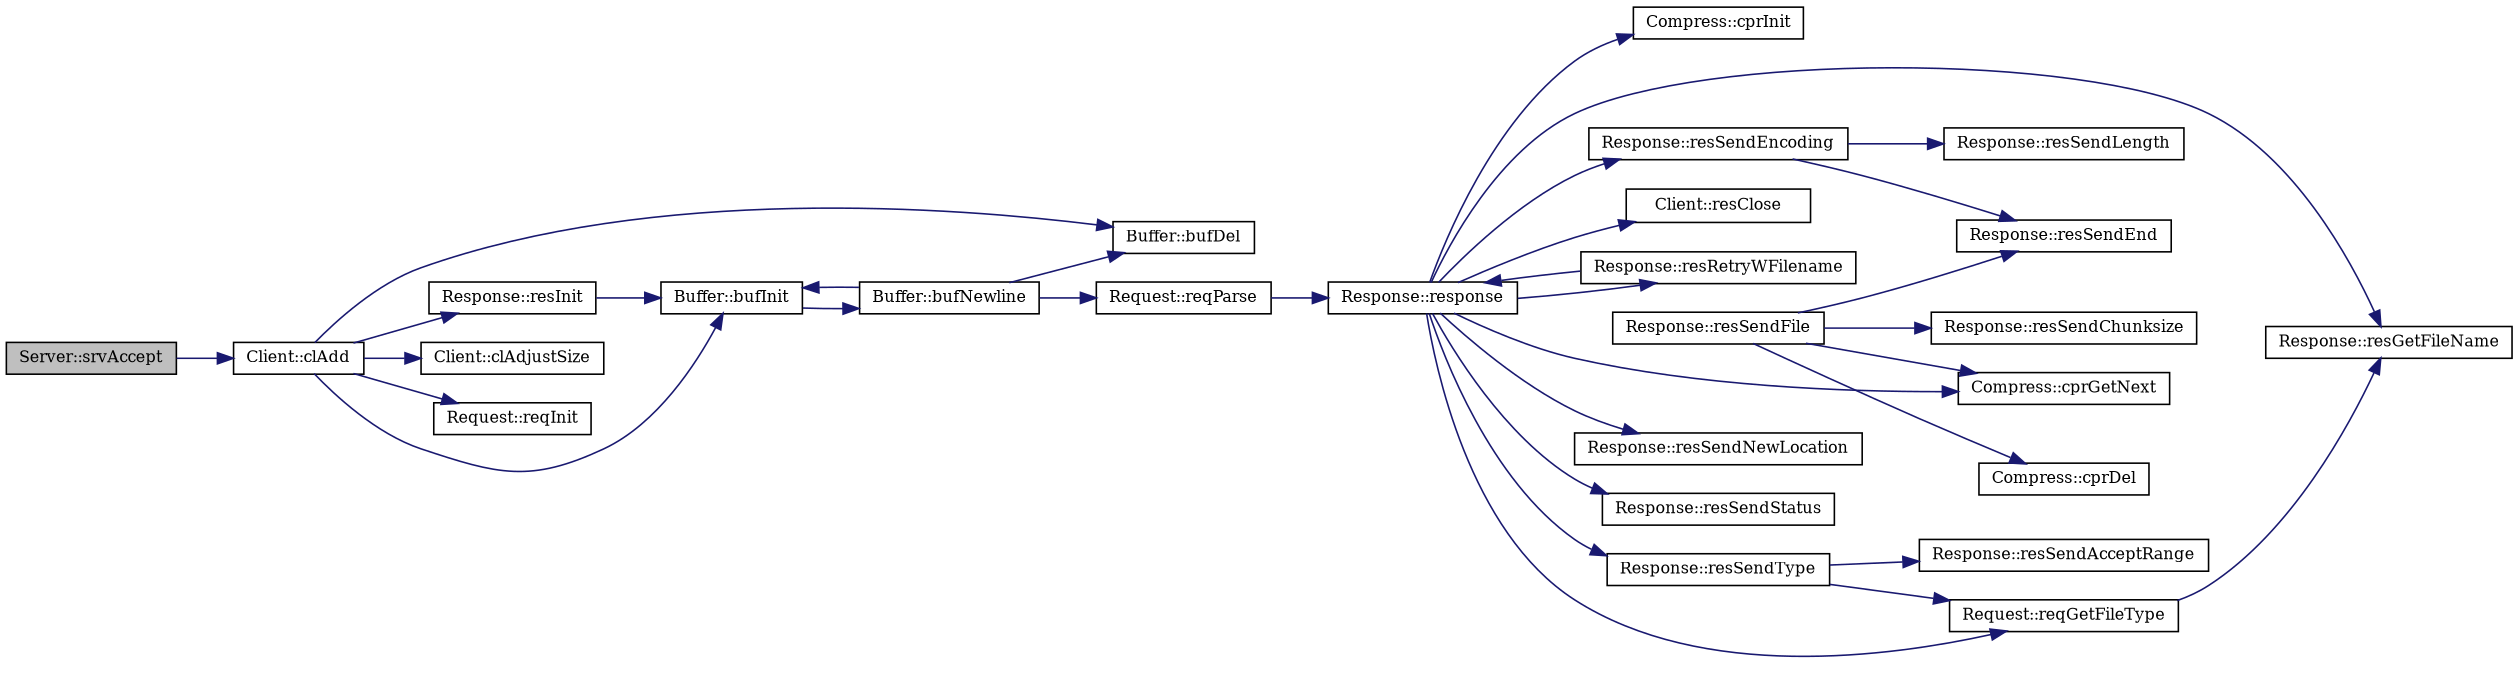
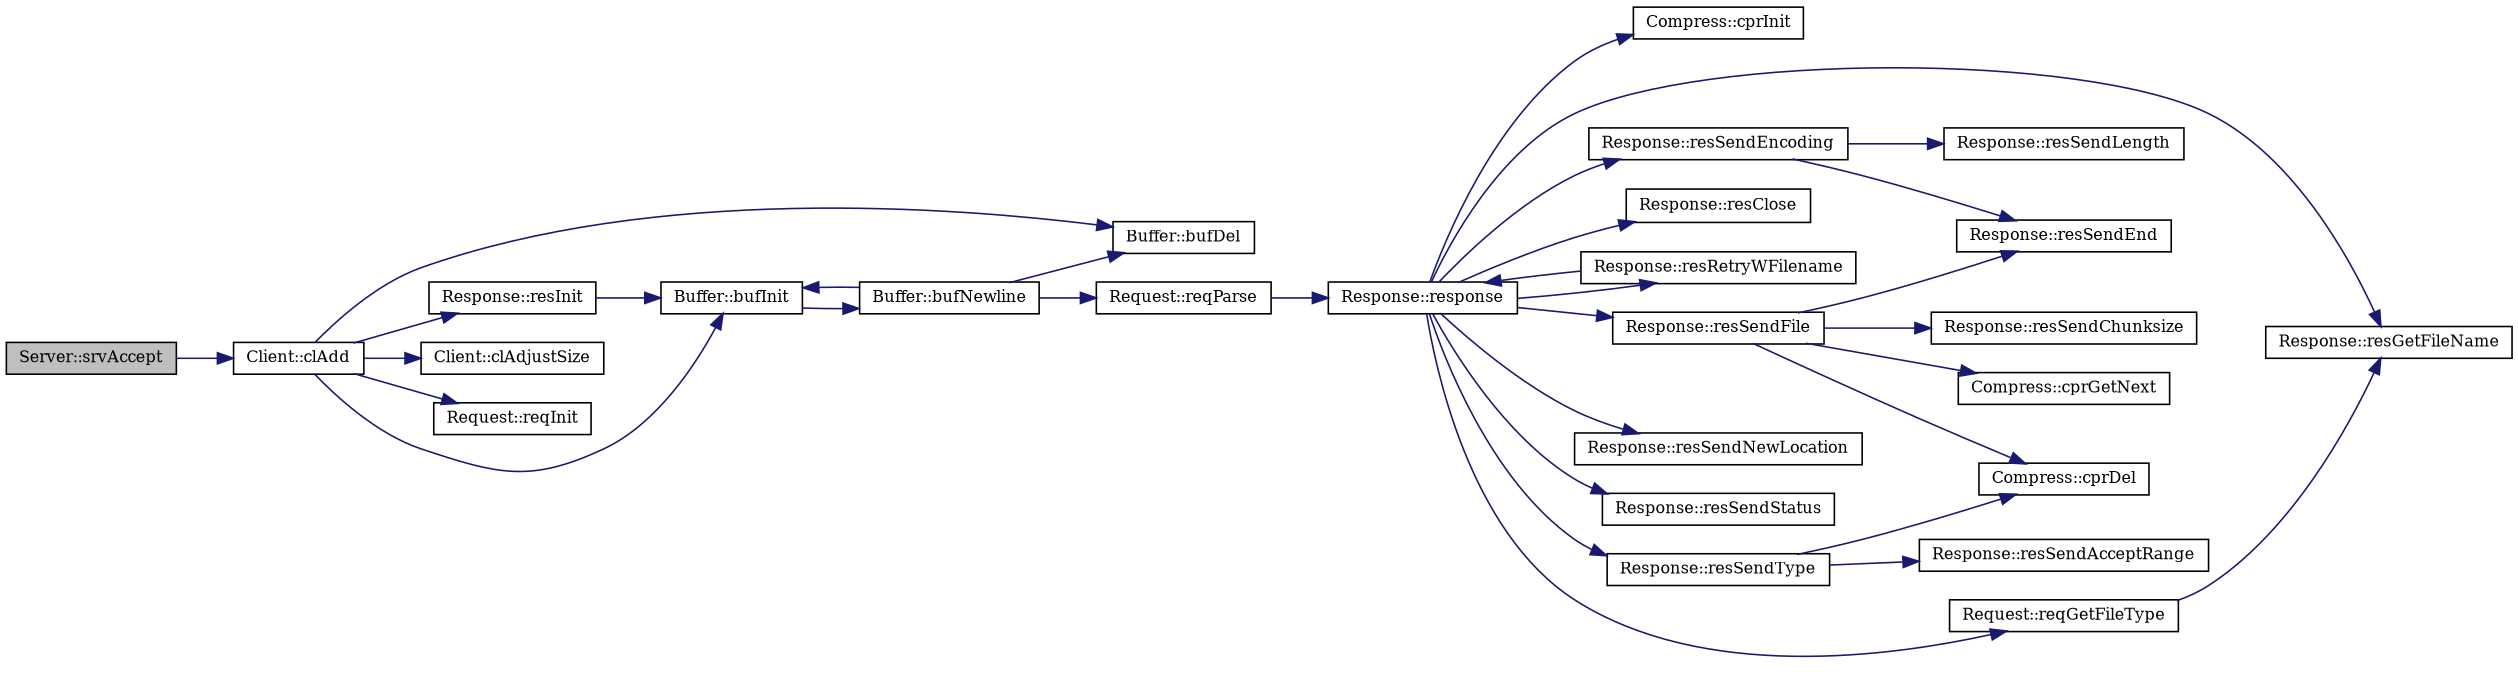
node "Client::resClose": label "Client::resClose" -> "Response::resClose"
edge "Response::response" -> "Compress::cprGetNext": now "Response::response" -> "Response::resSendFile"
edge "Response::resSendType" -> "Request::reqGetFileType": now "Response::resSendType" -> "Compress::cprDel"
